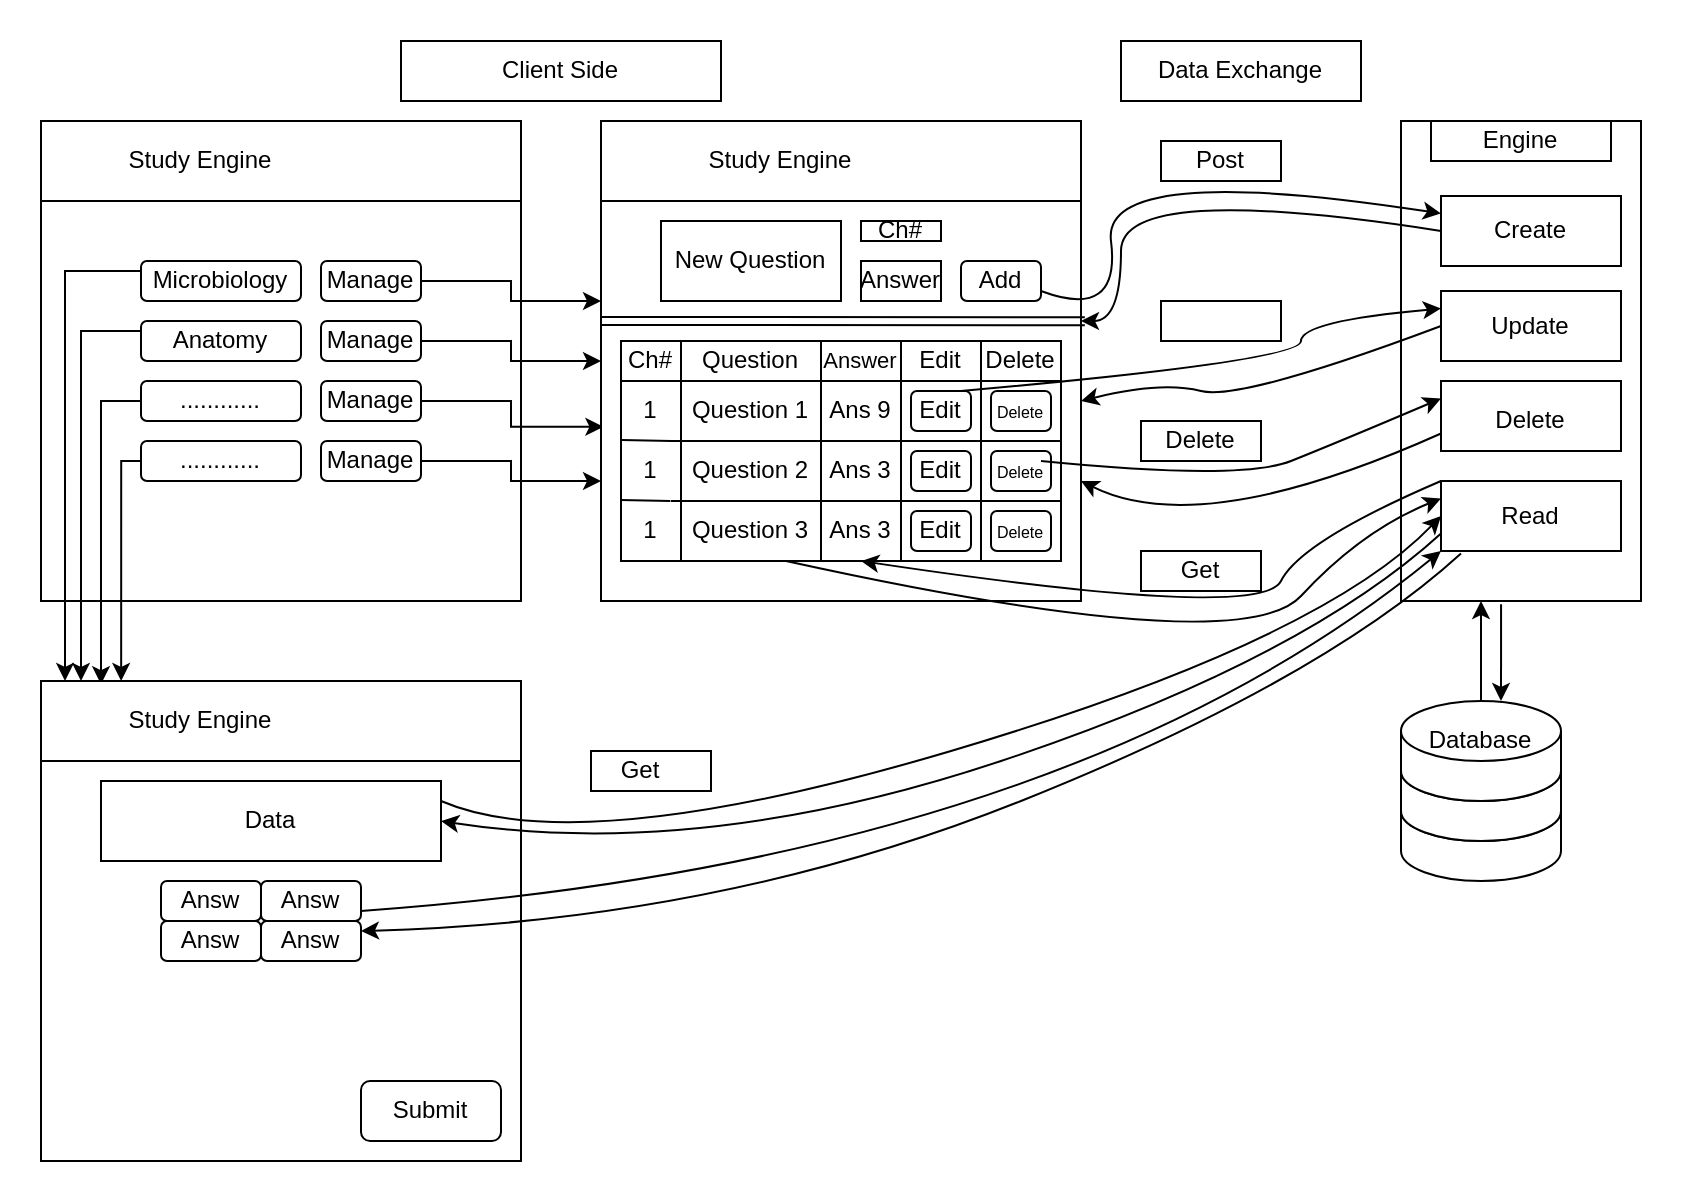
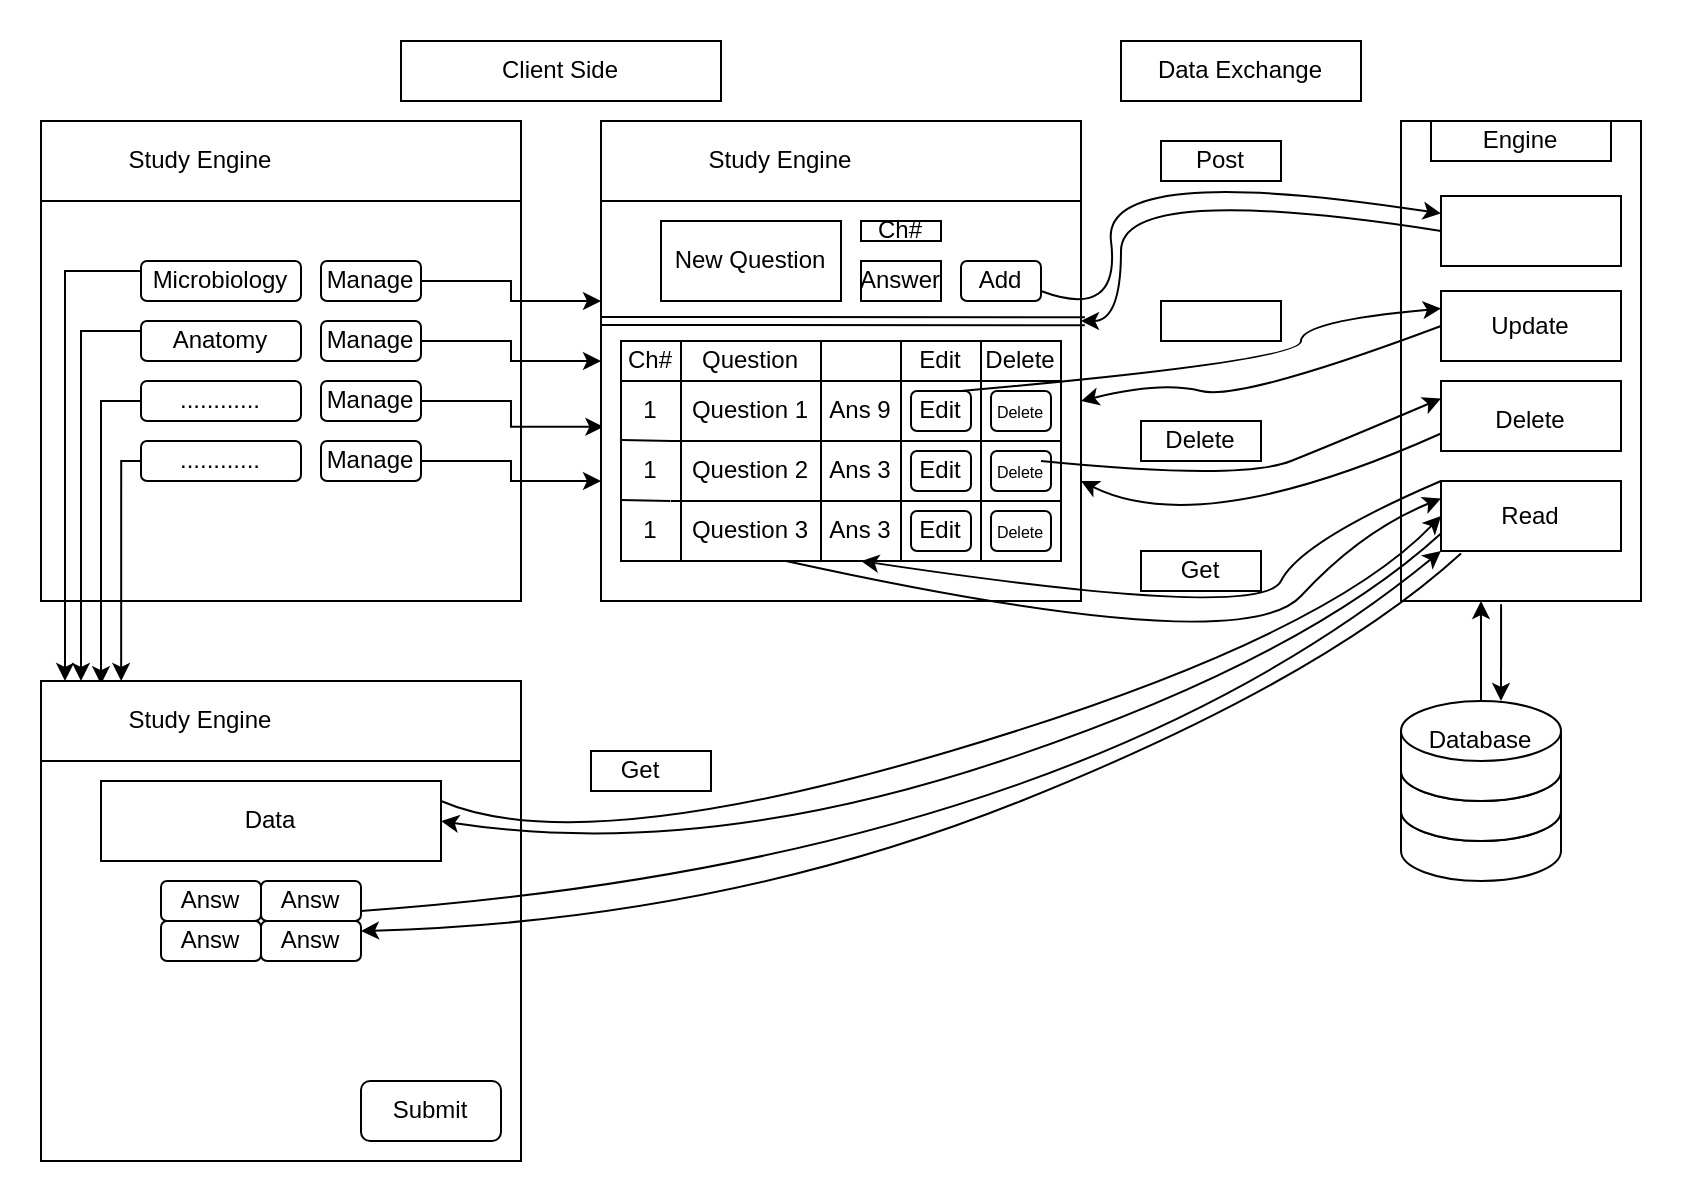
node "Create": removed
node "Answer": removed
